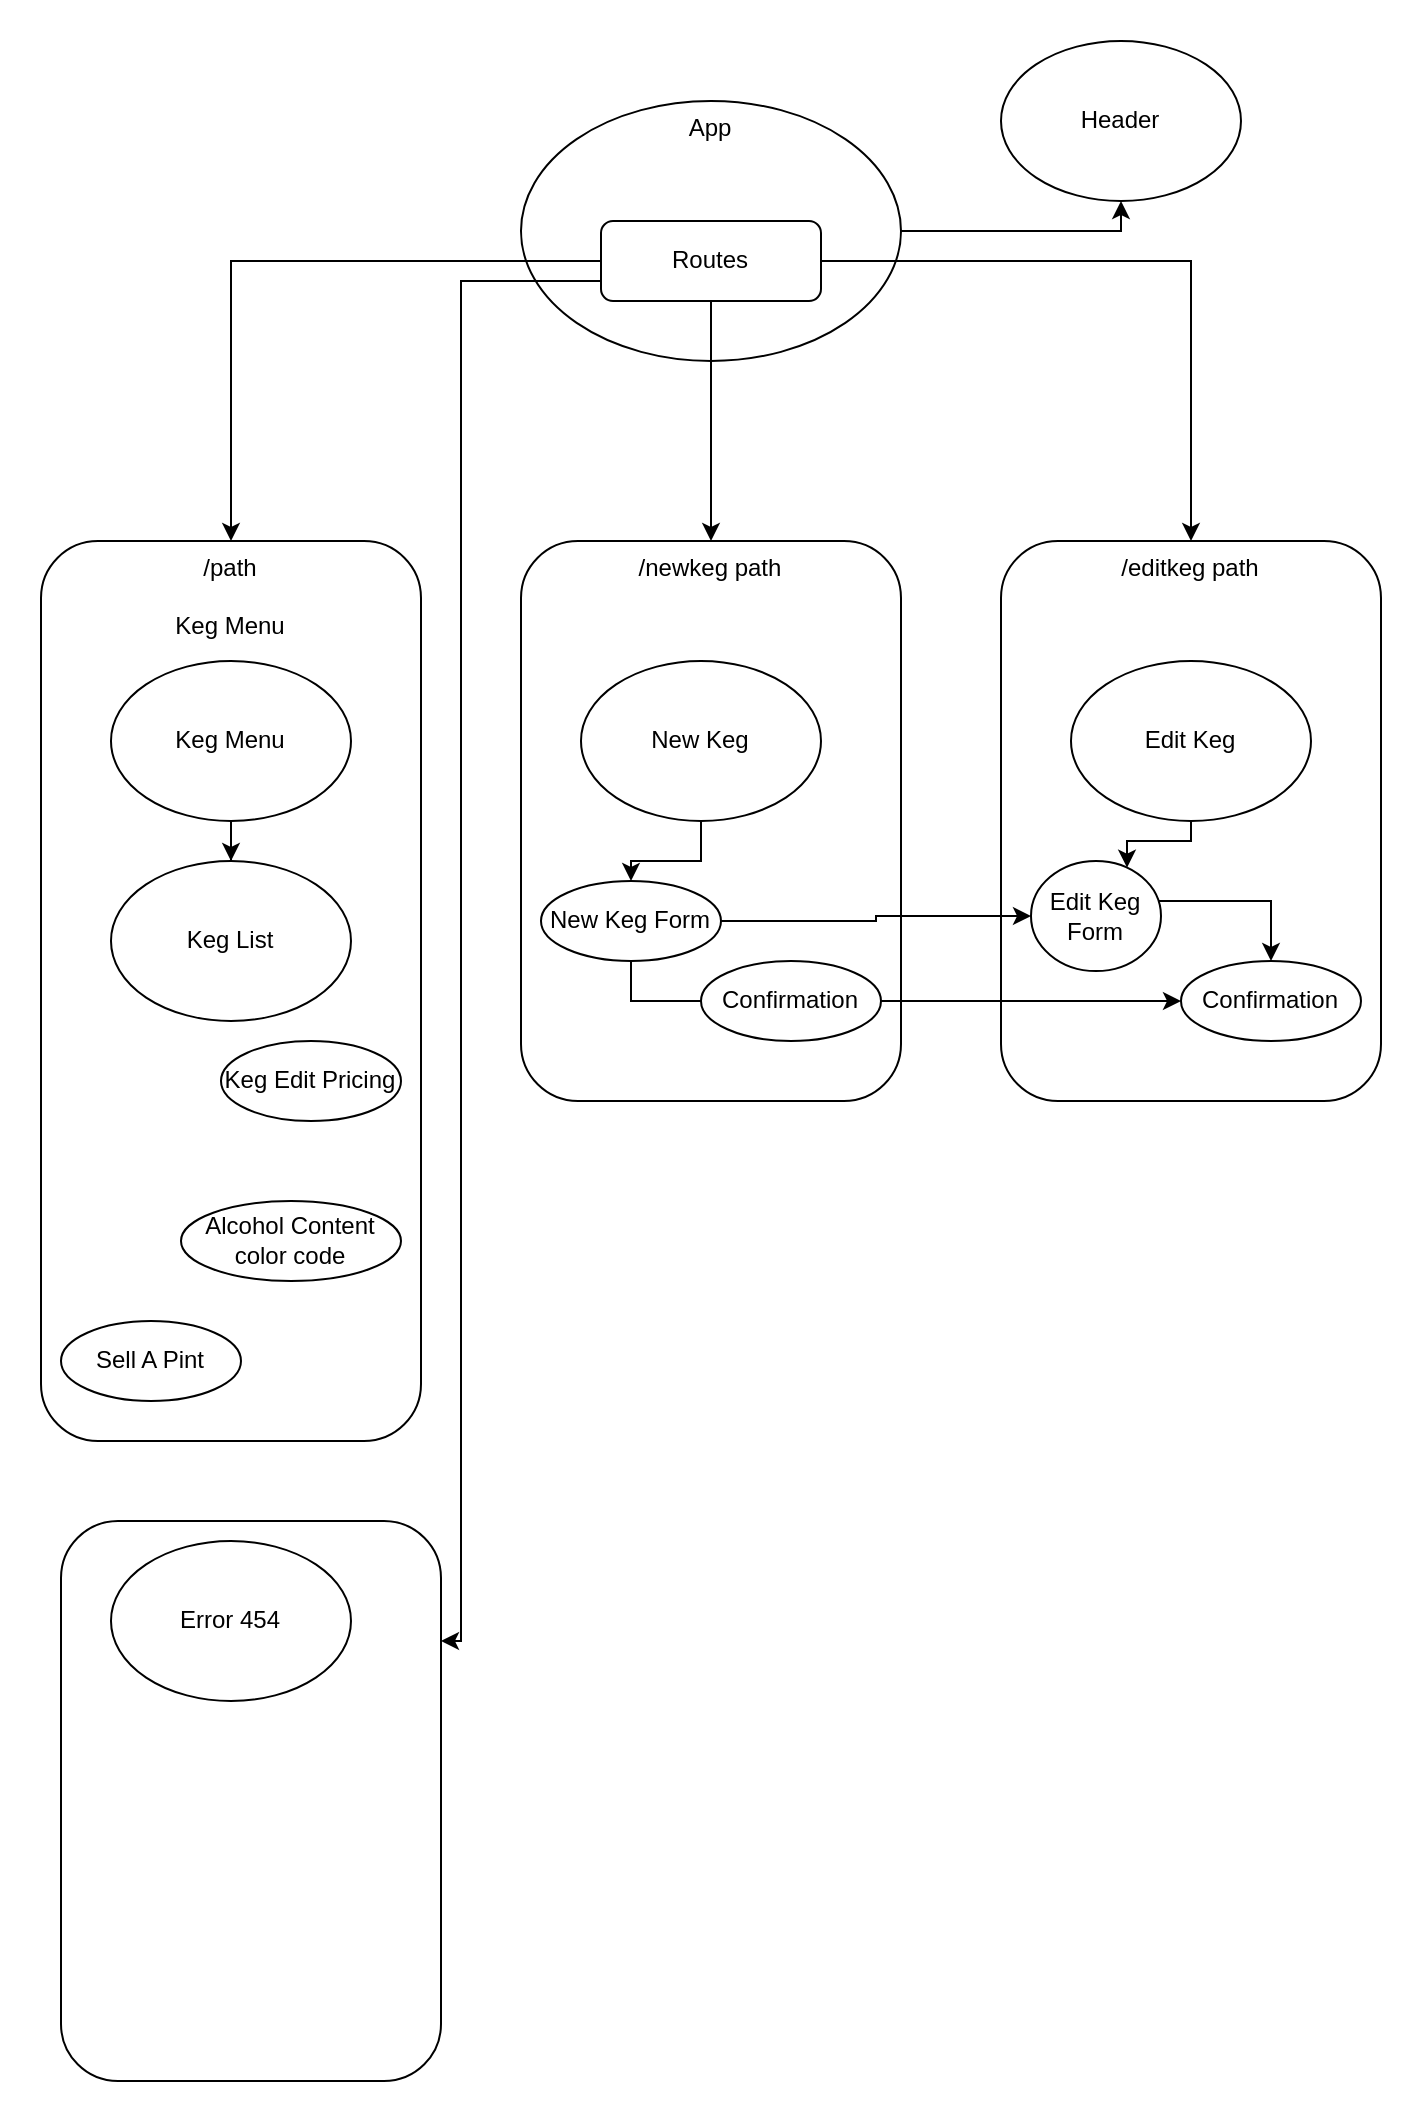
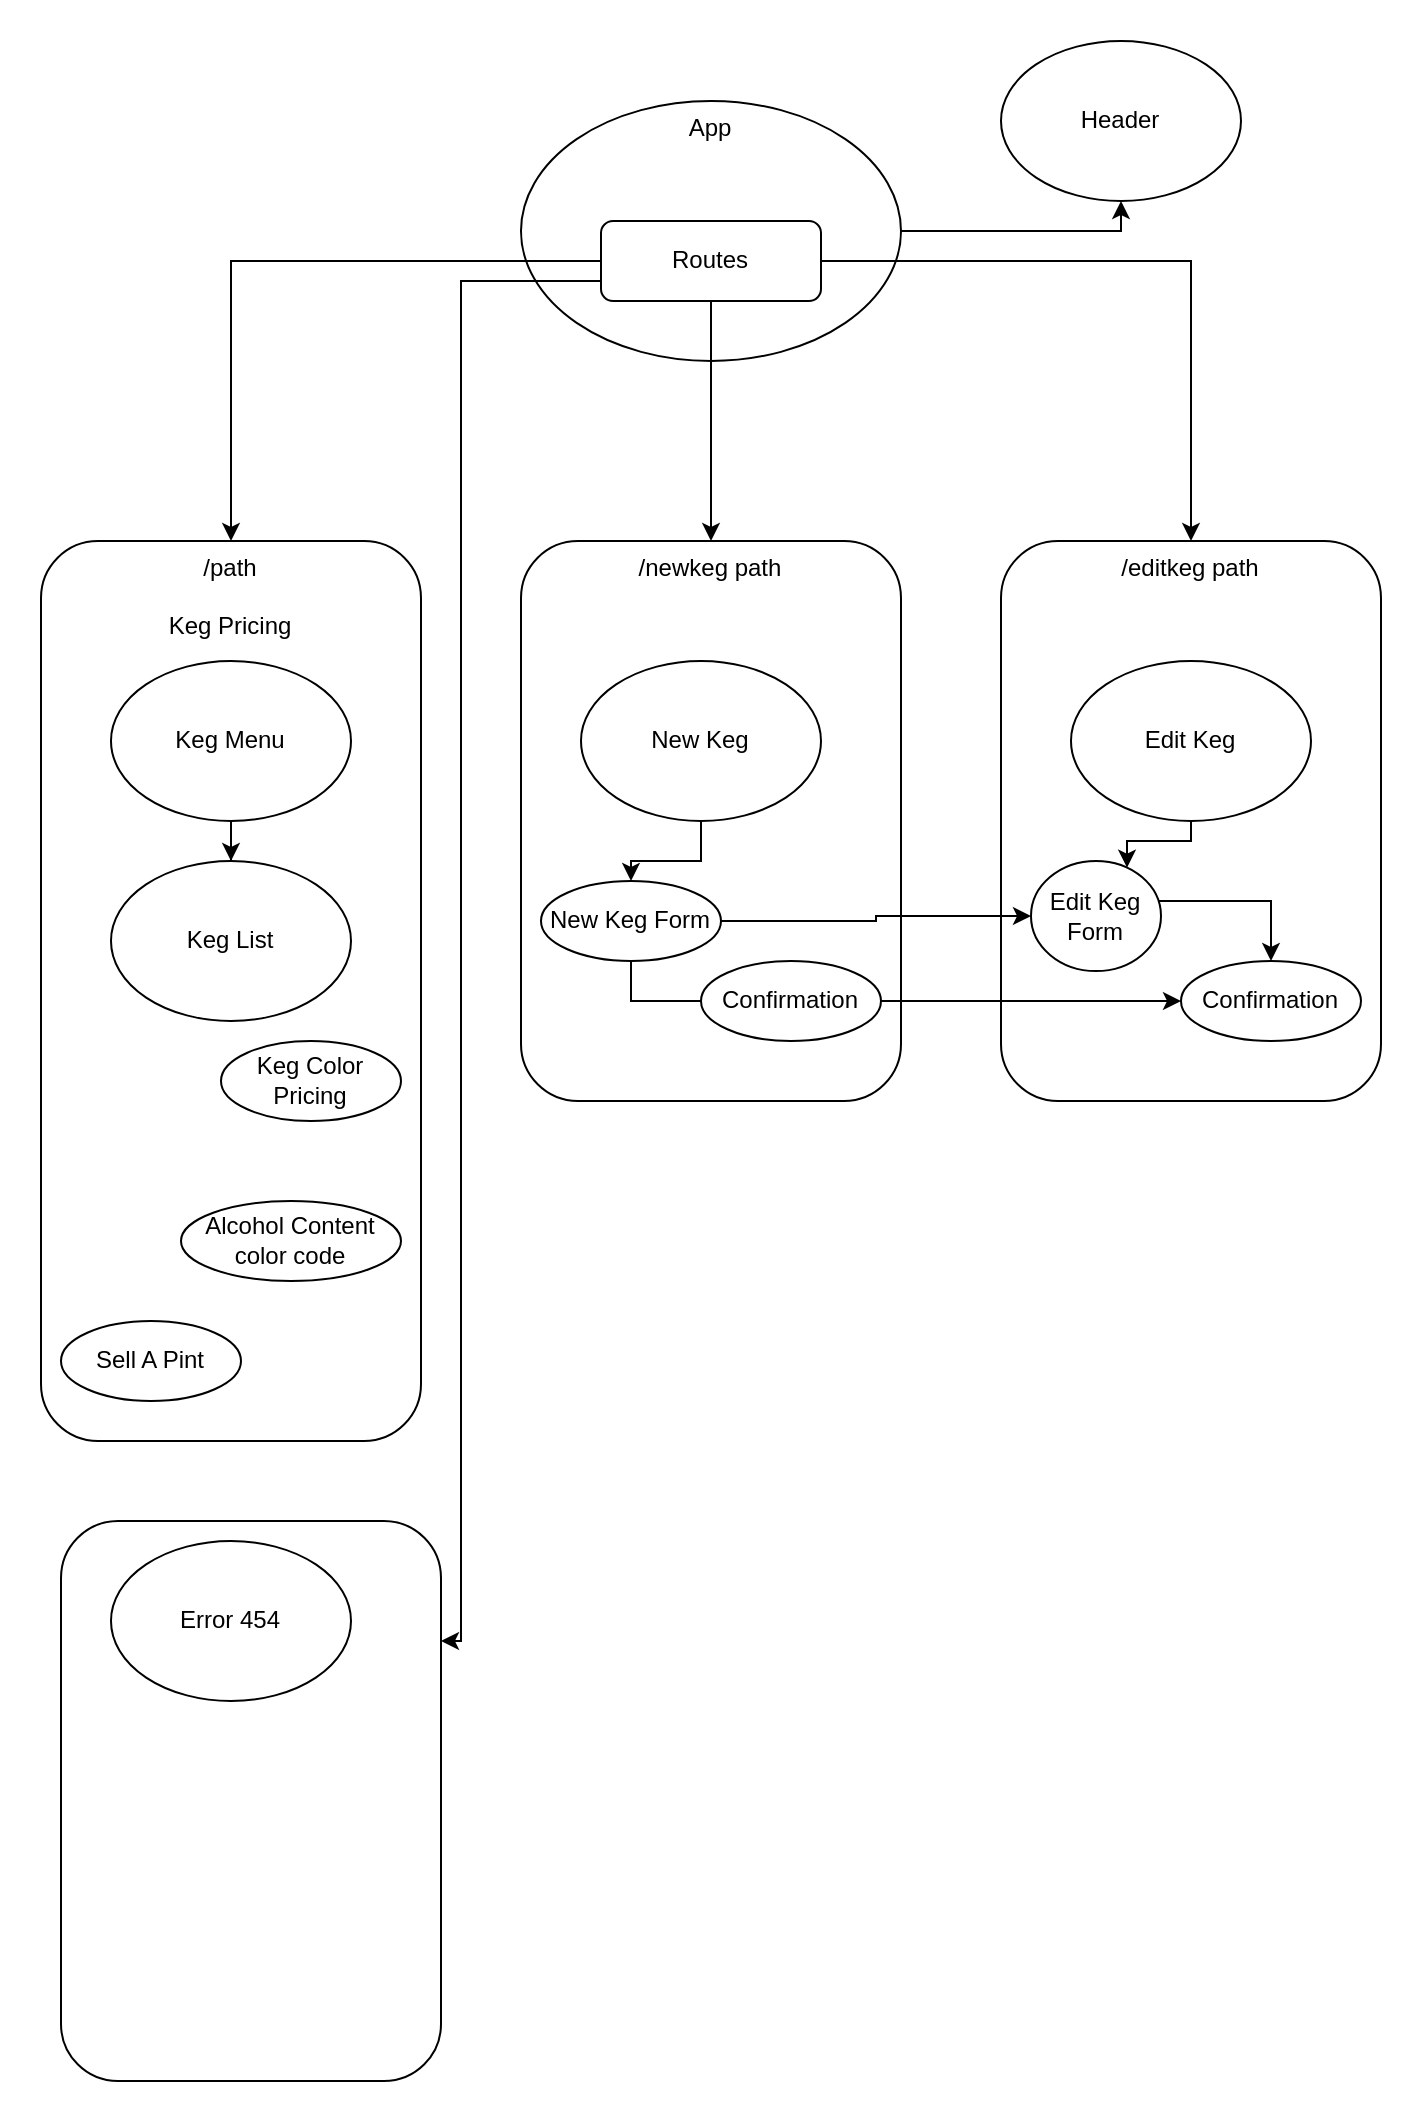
node "/path Keg Menu": label "/path Keg Menu" -> "/path Keg Pricing"
node "Keg Edit Pricing": label "Keg Edit Pricing" -> "Keg Color Pricing"
